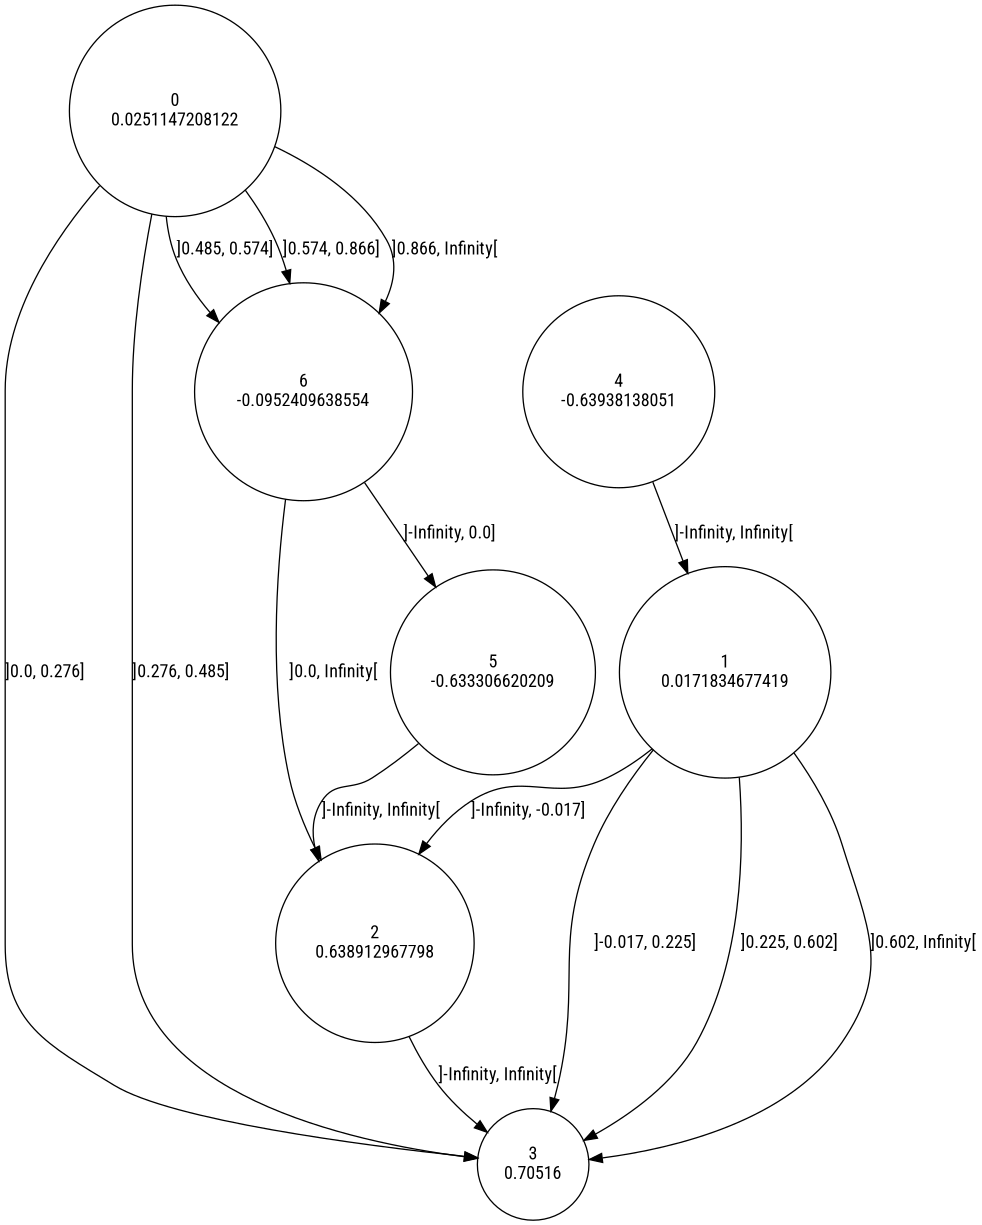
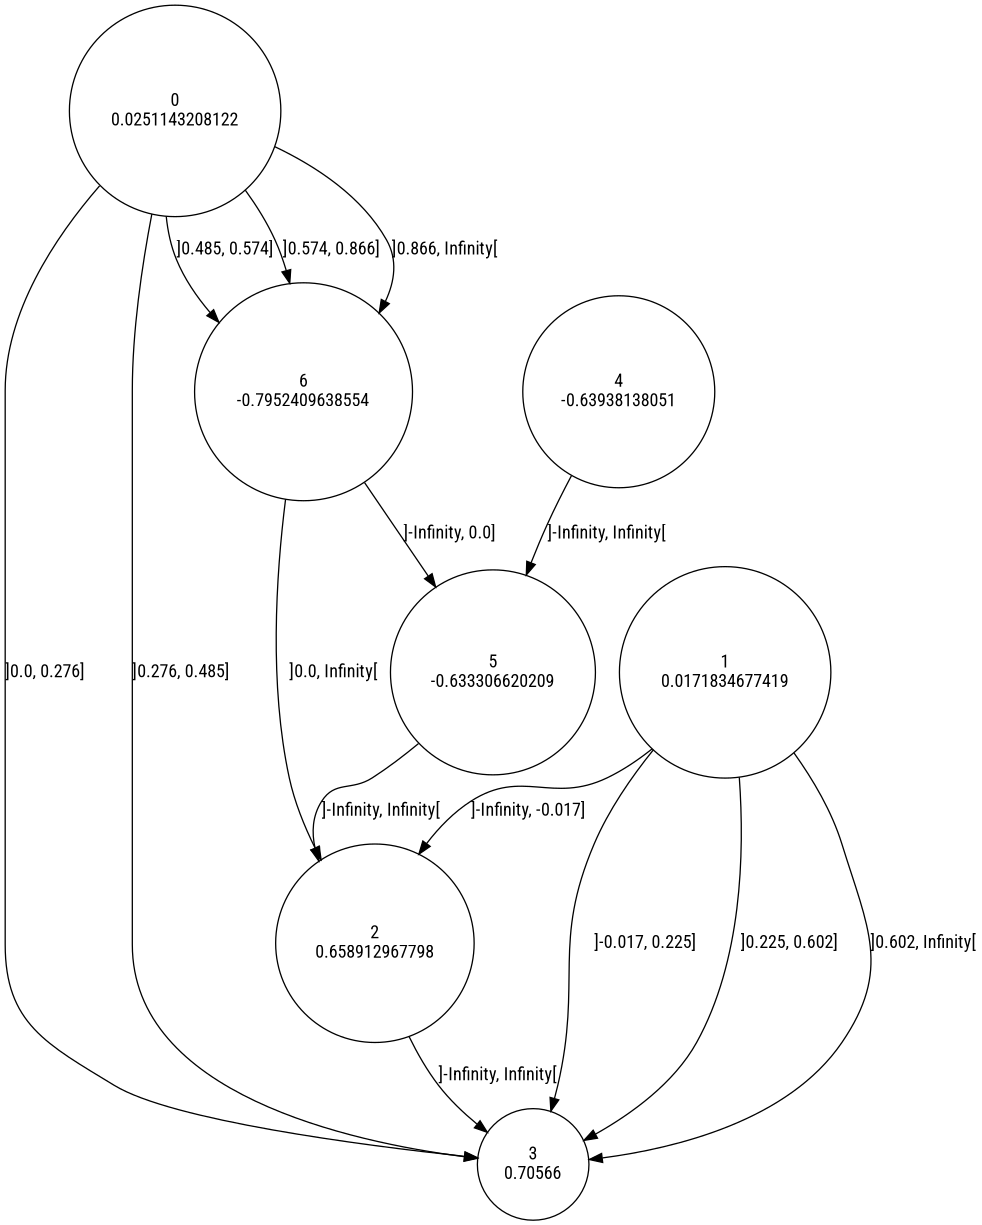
node "0 0.0251147208122": label "0 0.0251147208122" -> "0 0.0251143208122"
node "6 -0.0952409638554": label "6 -0.0952409638554" -> "6 -0.7952409638554"
edge "4 -0.63938138051" -> "1 0.0171834677419": now "4 -0.63938138051" -> "5 -0.633306620209"
node "2 0.638912967798": label "2 0.638912967798" -> "2 0.658912967798"
node "3 0.70516": label "3 0.70516" -> "3 0.70566"
